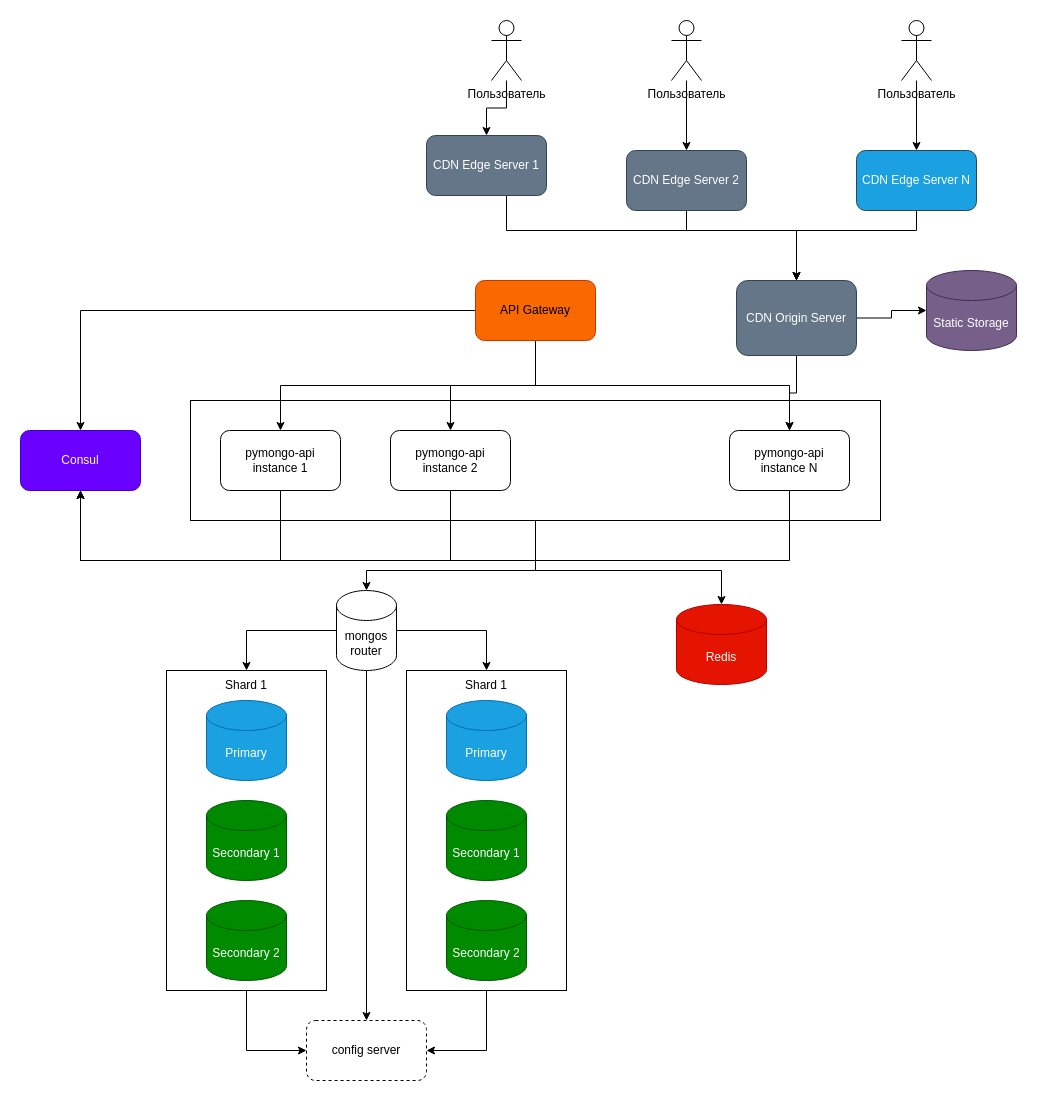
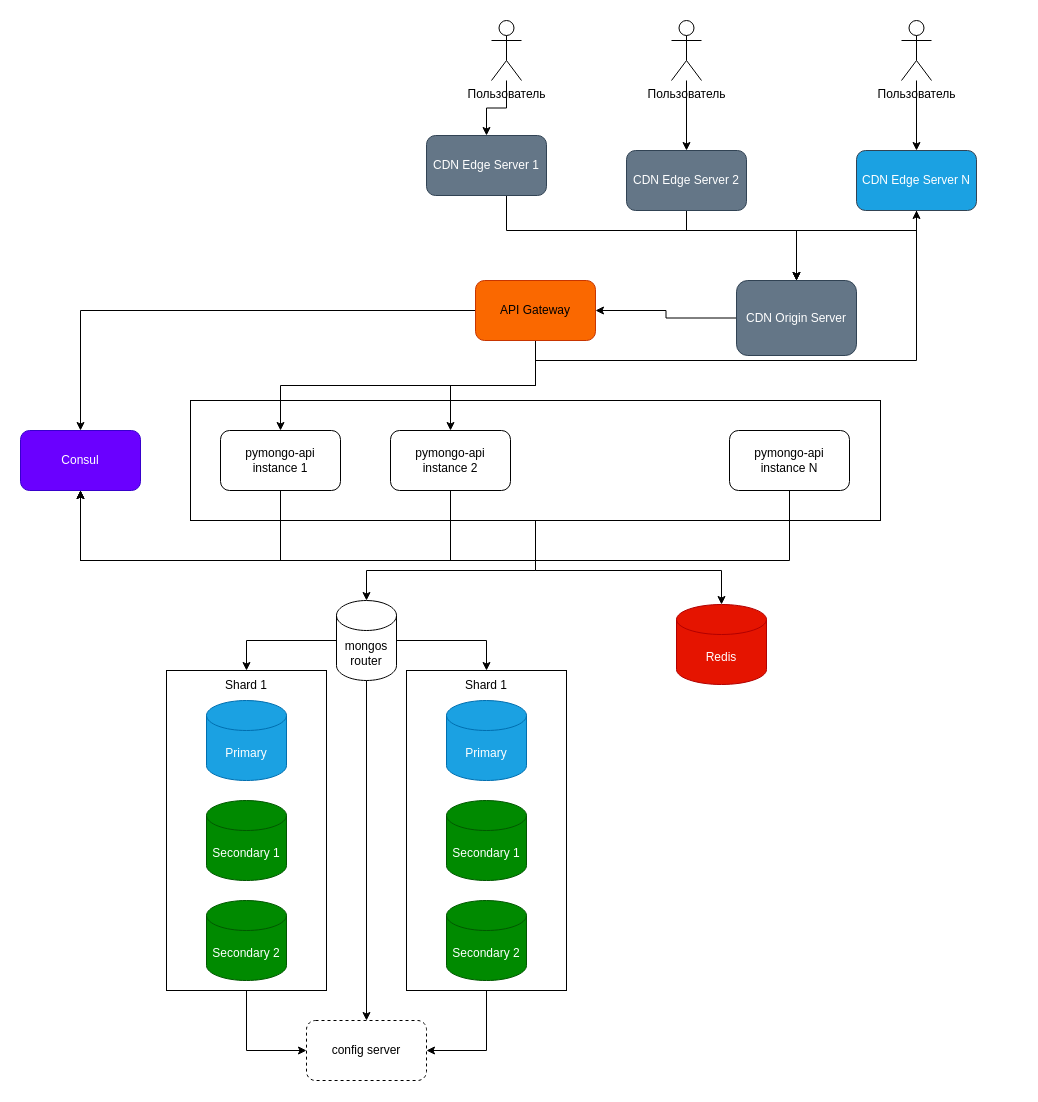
node "Static Storage": removed
edge "CDN Origin Server" -> "Static Storage": removed
edge "CDN Origin Server" -> "pymongo-api instance N": now "CDN Origin Server" -> "API Gateway"
edge "API Gateway" -> "pymongo-api instance N": now "API Gateway" -> "CDN Edge Server N"
node "mongos router": moved (367, 631) -> (367, 641)
